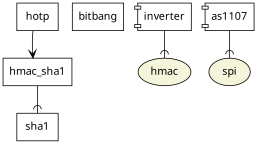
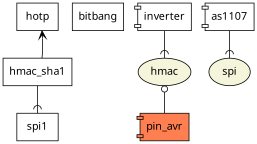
edge "hotp" -> "hmac_sha1": reversed
node "sha1": label "sha1" -> "spi1"
node "pin_avr": added
